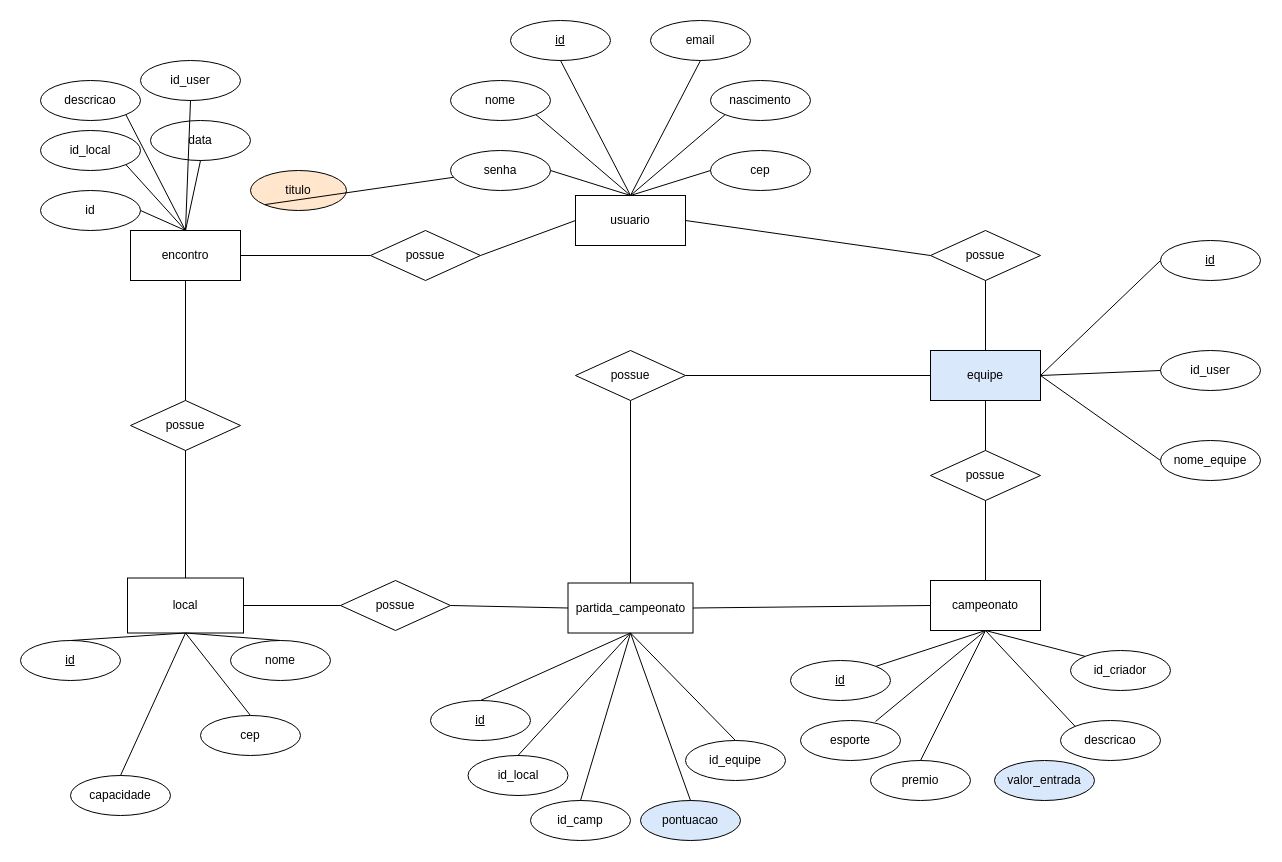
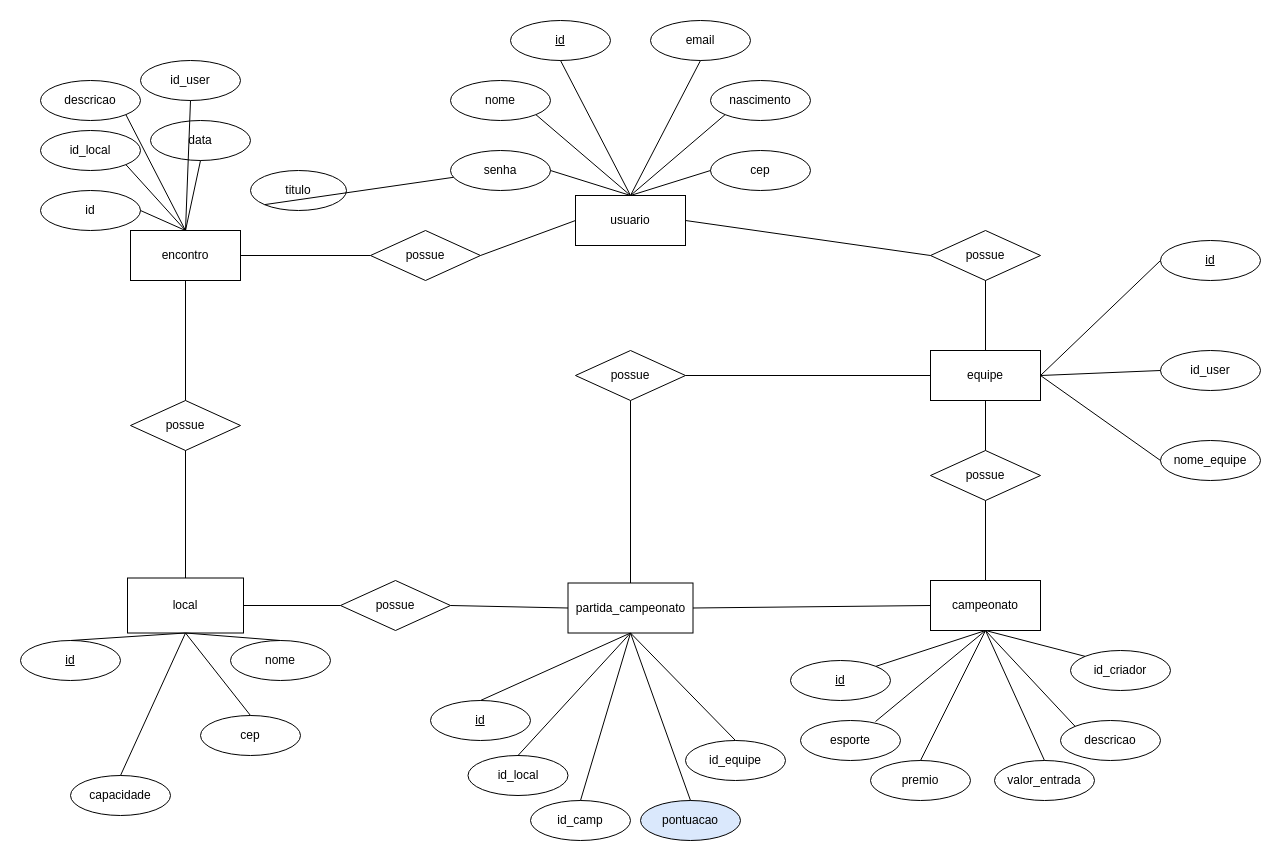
node "titulo": fillcolor #ffe6cc -> #ffffff
node "equipe": fillcolor #dae8fc -> #ffffff
edge "campeonato" -- "valor_entrada": added
node "valor_entrada": fillcolor #dae8fc -> #ffffff
